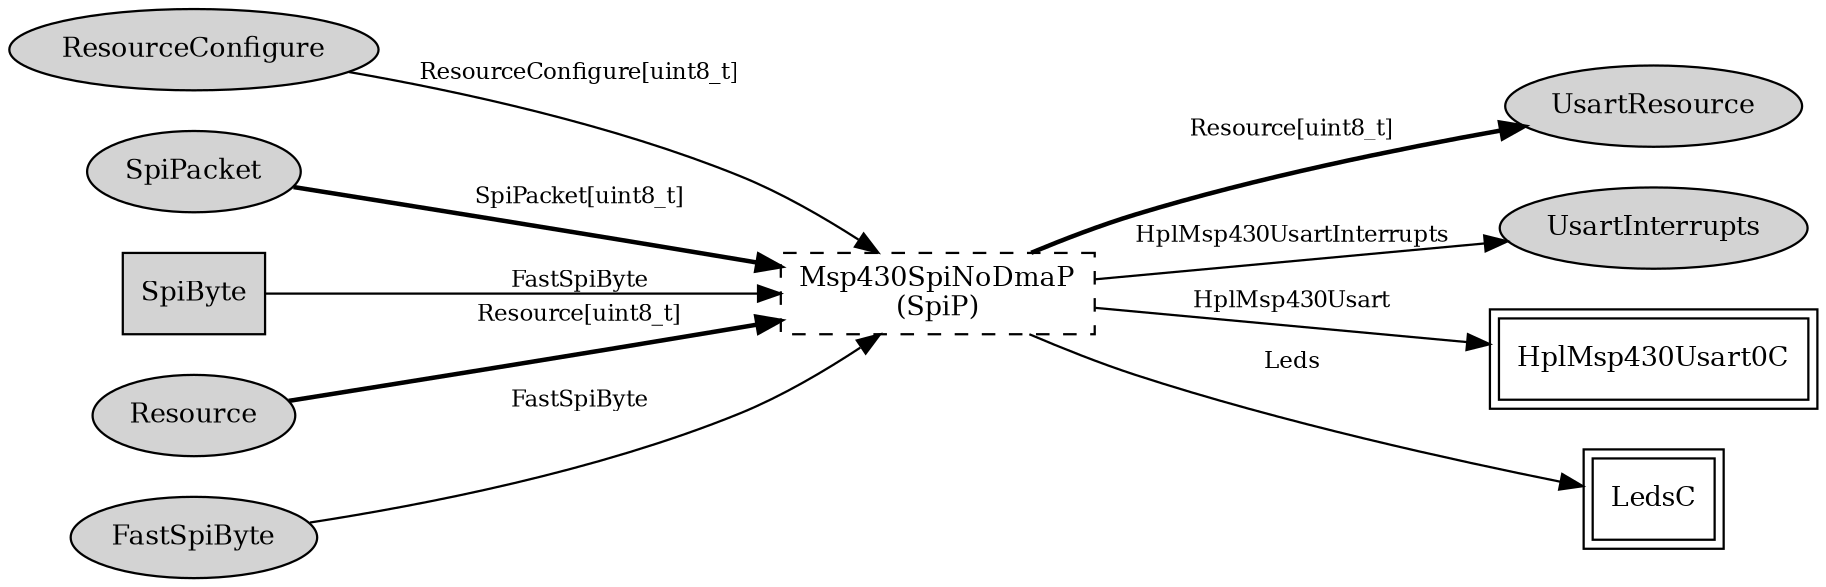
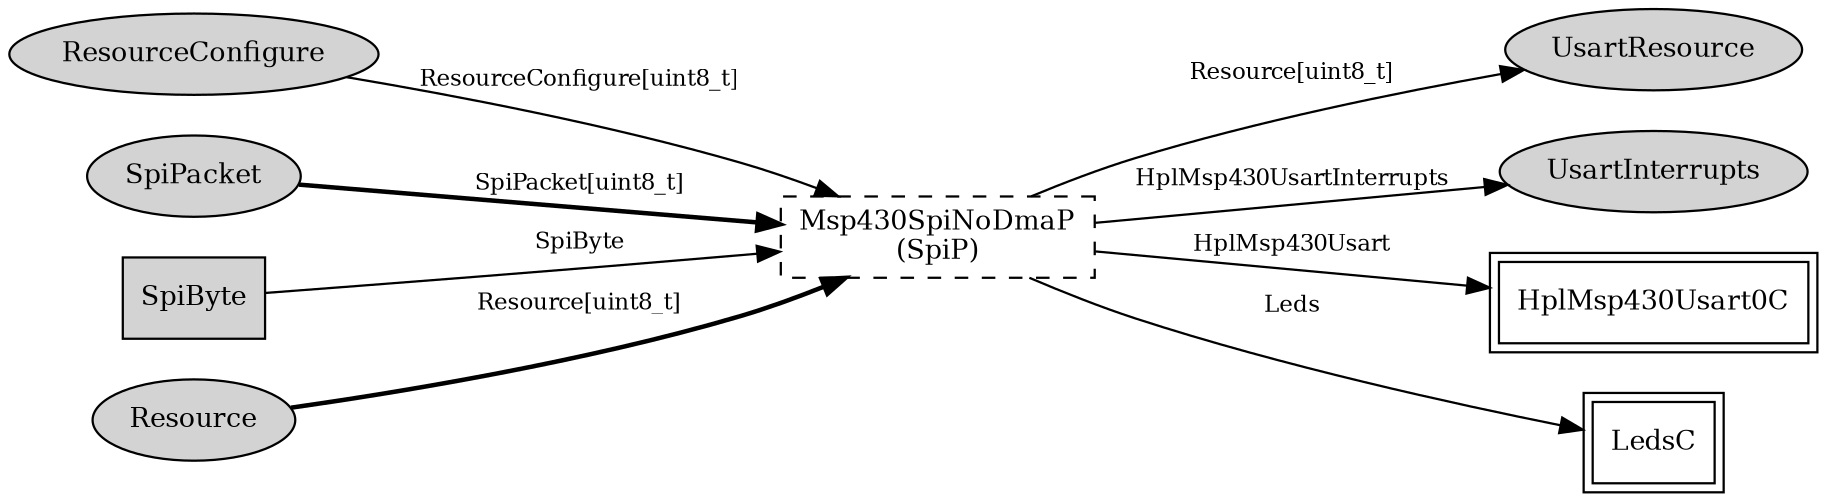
edge "Msp430SpiNoDmaP (SpiP)" -> "UsartResource": style bold -> solid
edge "SpiByte" -> "Msp430SpiNoDmaP (SpiP)": label "FastSpiByte" -> "SpiByte"
node "FastSpiByte": removed
